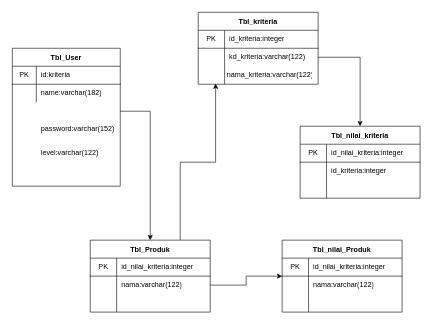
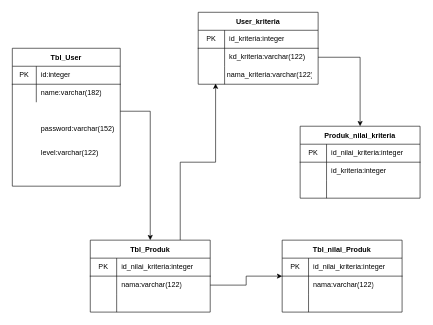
node "Tbl_kriteria": label "Tbl_kriteria" -> "User_kriteria"
node "id:kriteria": label "id:kriteria" -> "id:integer"
node "Tbl_nilai_kriteria": label "Tbl_nilai_kriteria" -> "Produk_nilai_kriteria"
